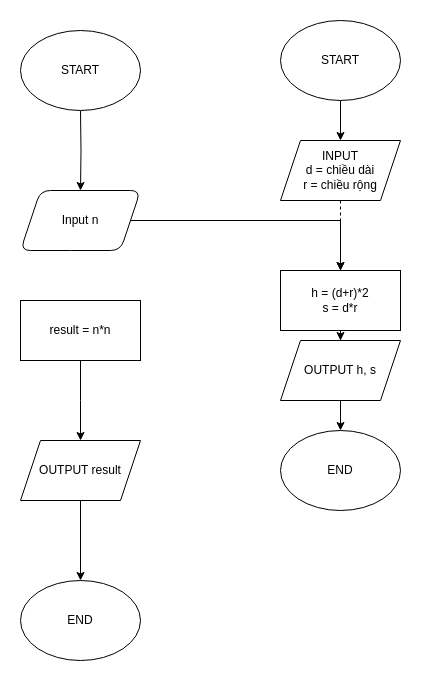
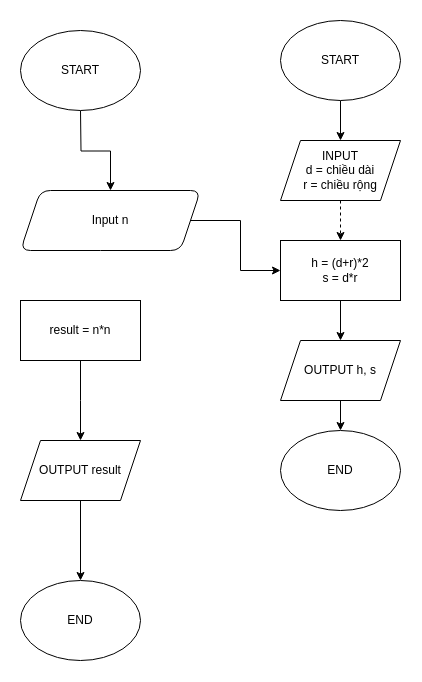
node "Input n": size 120x60 -> 180x60
node "h = (d+r)*2 s = d*r": moved (341, 301) -> (341, 271)
